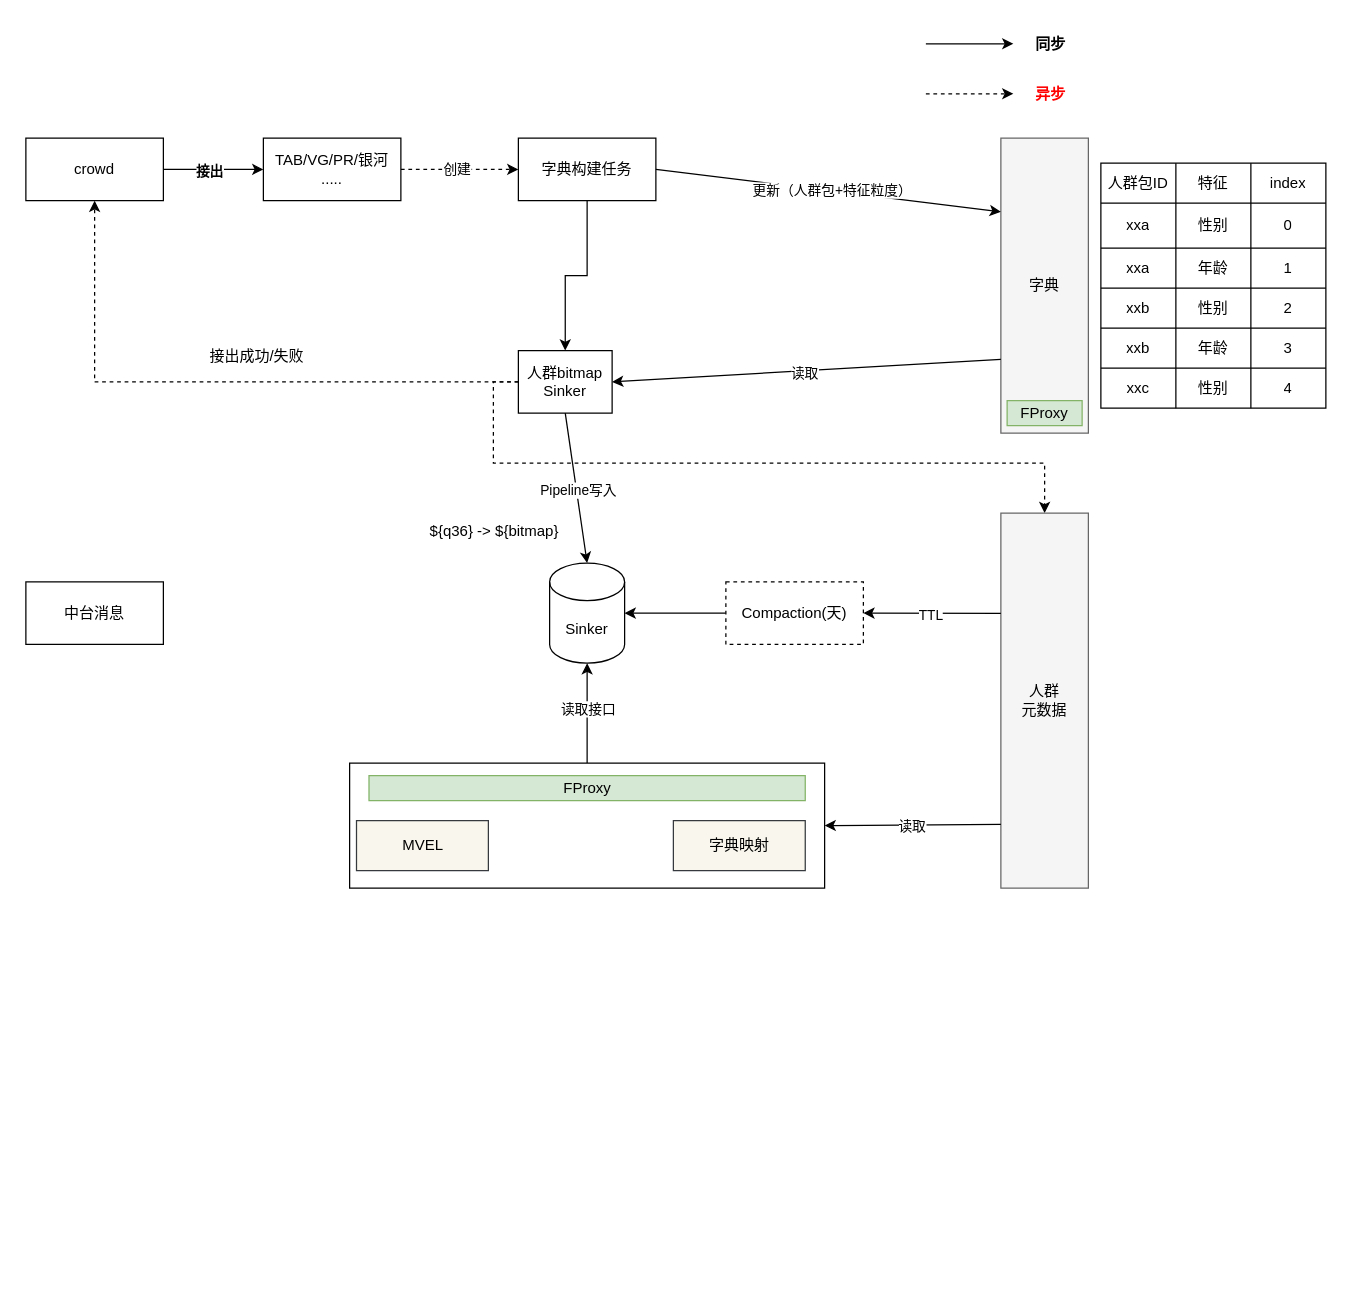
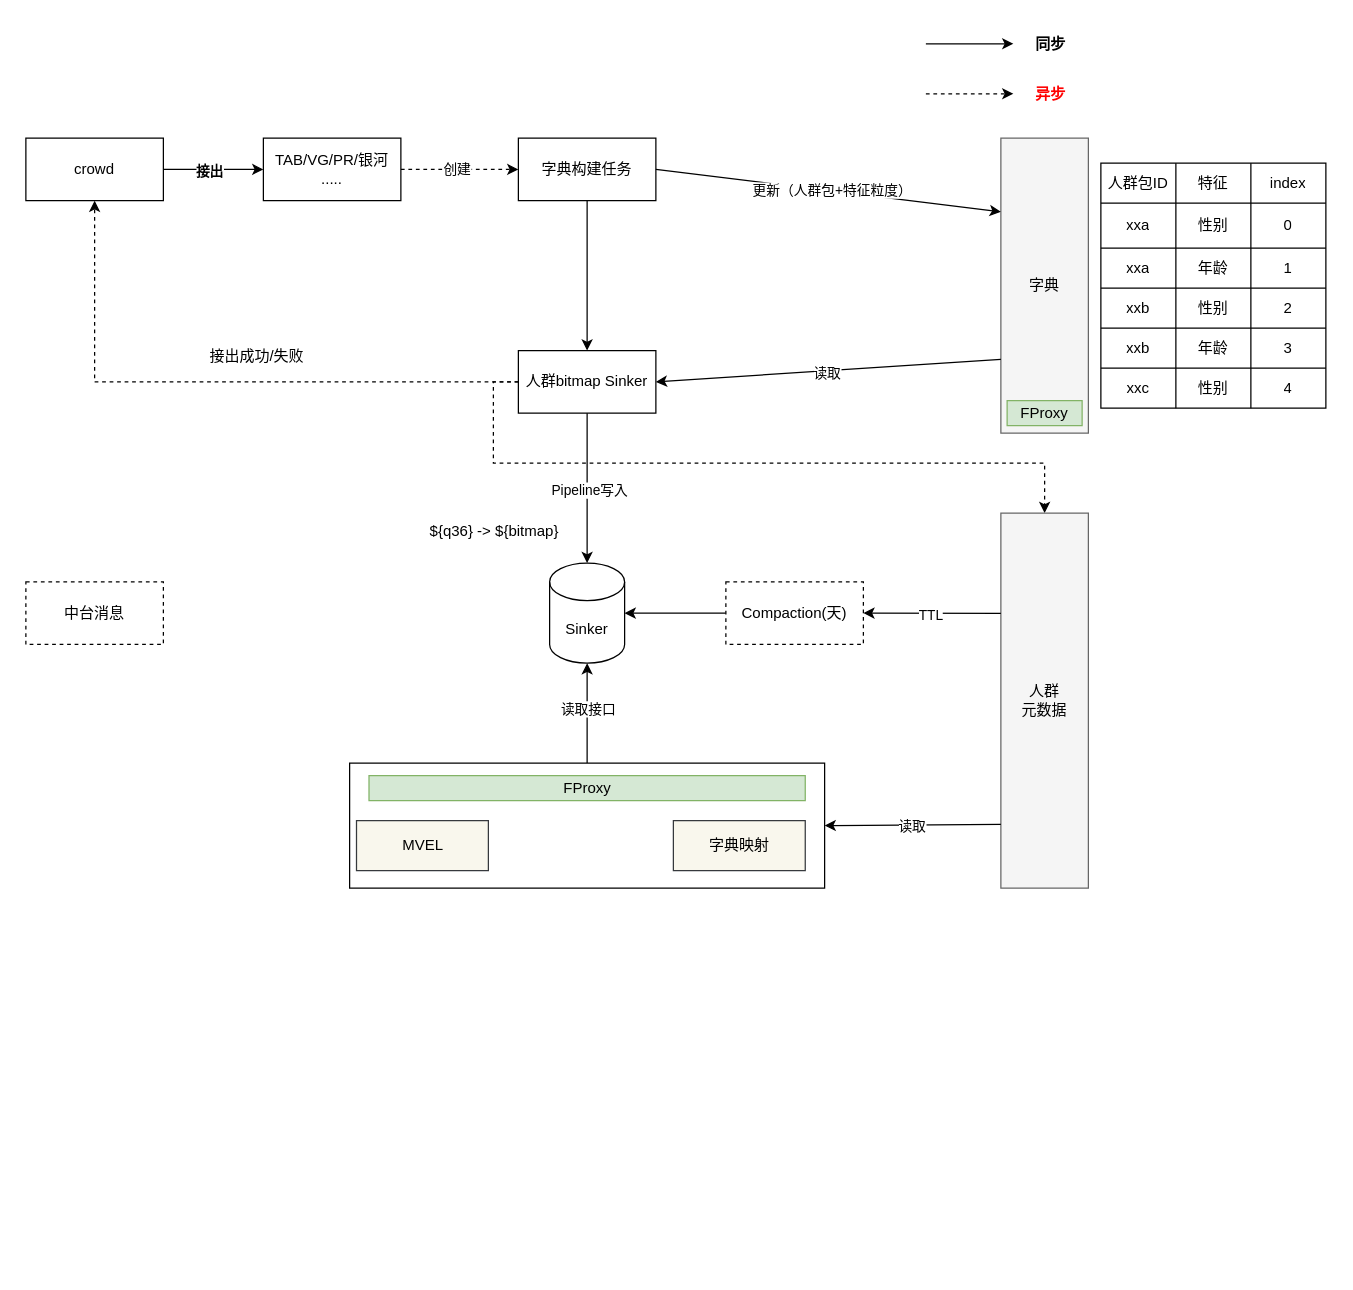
node "人群bitmap Sinker": size 94x63 -> 138x63
node "中台消息": style solid -> dashed
